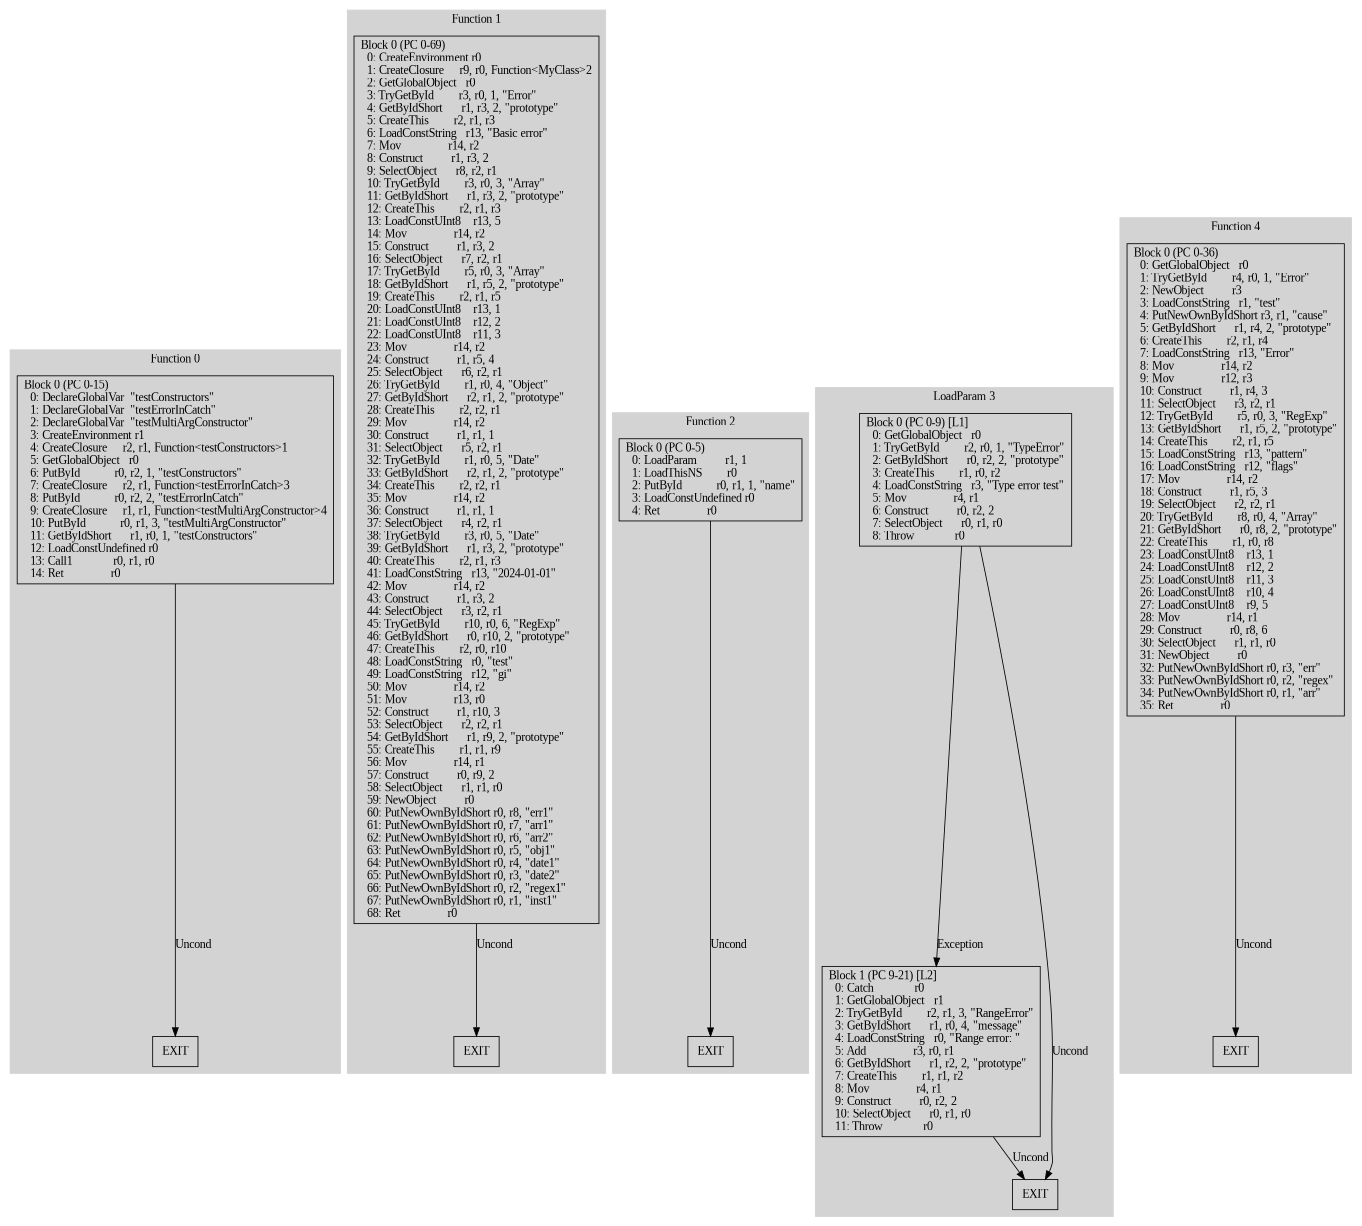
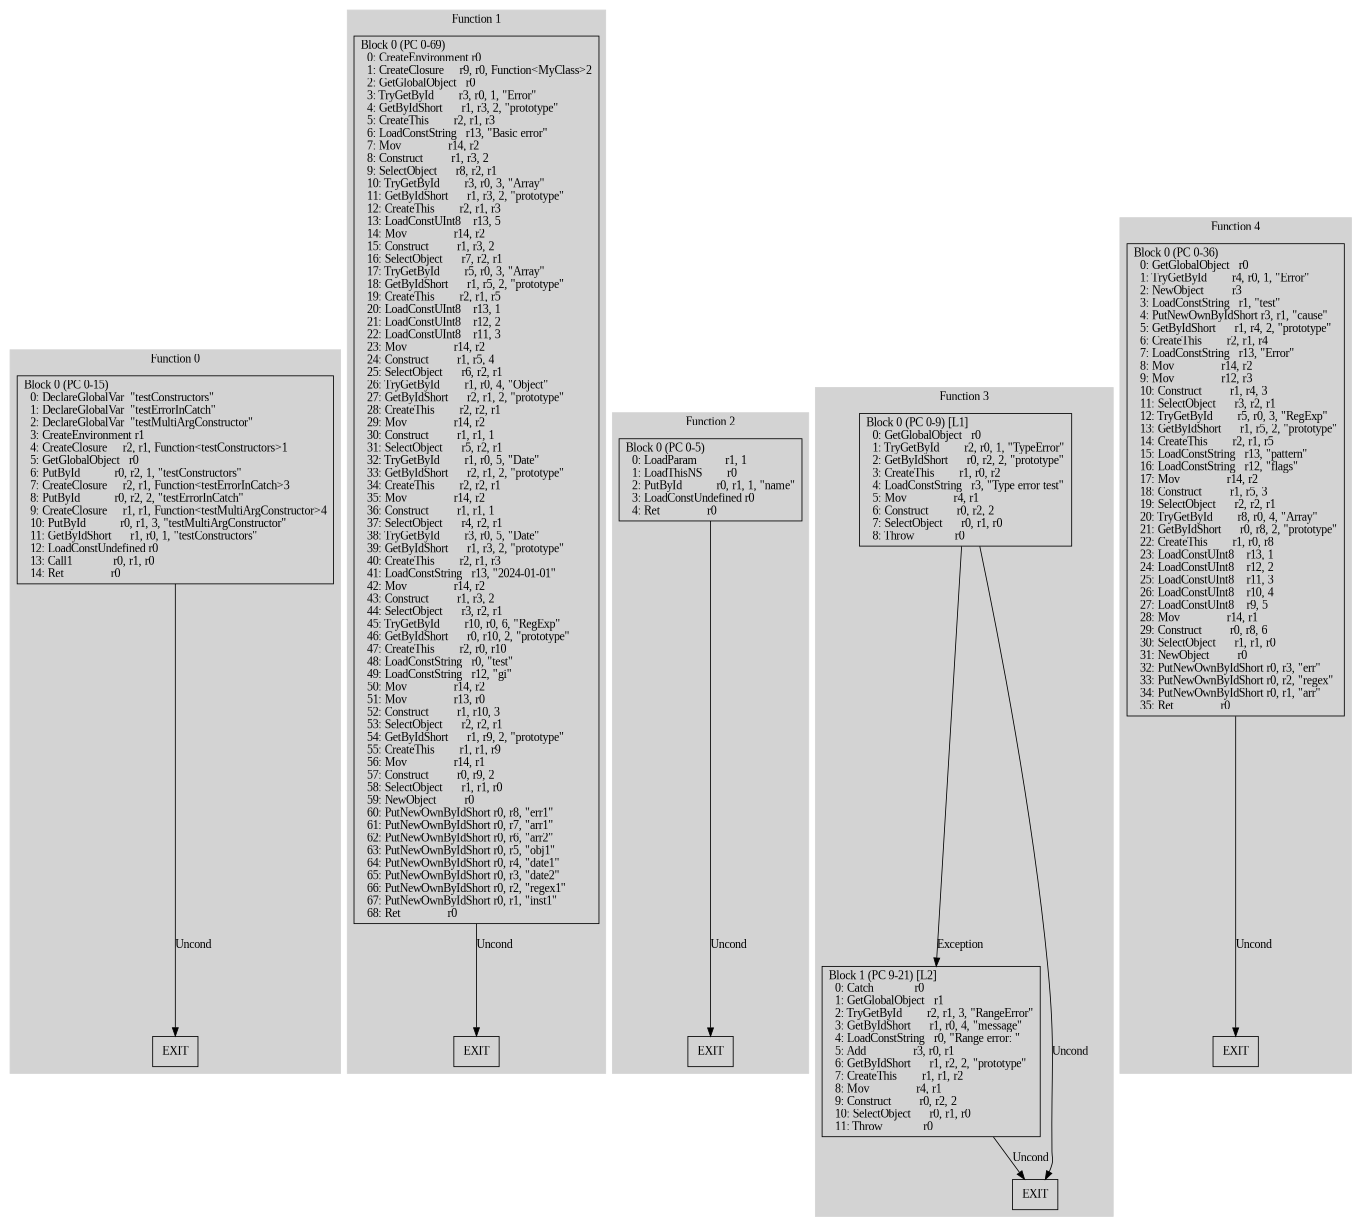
cluster "LoadParam 3": label "LoadParam 3" -> "Function 3"
